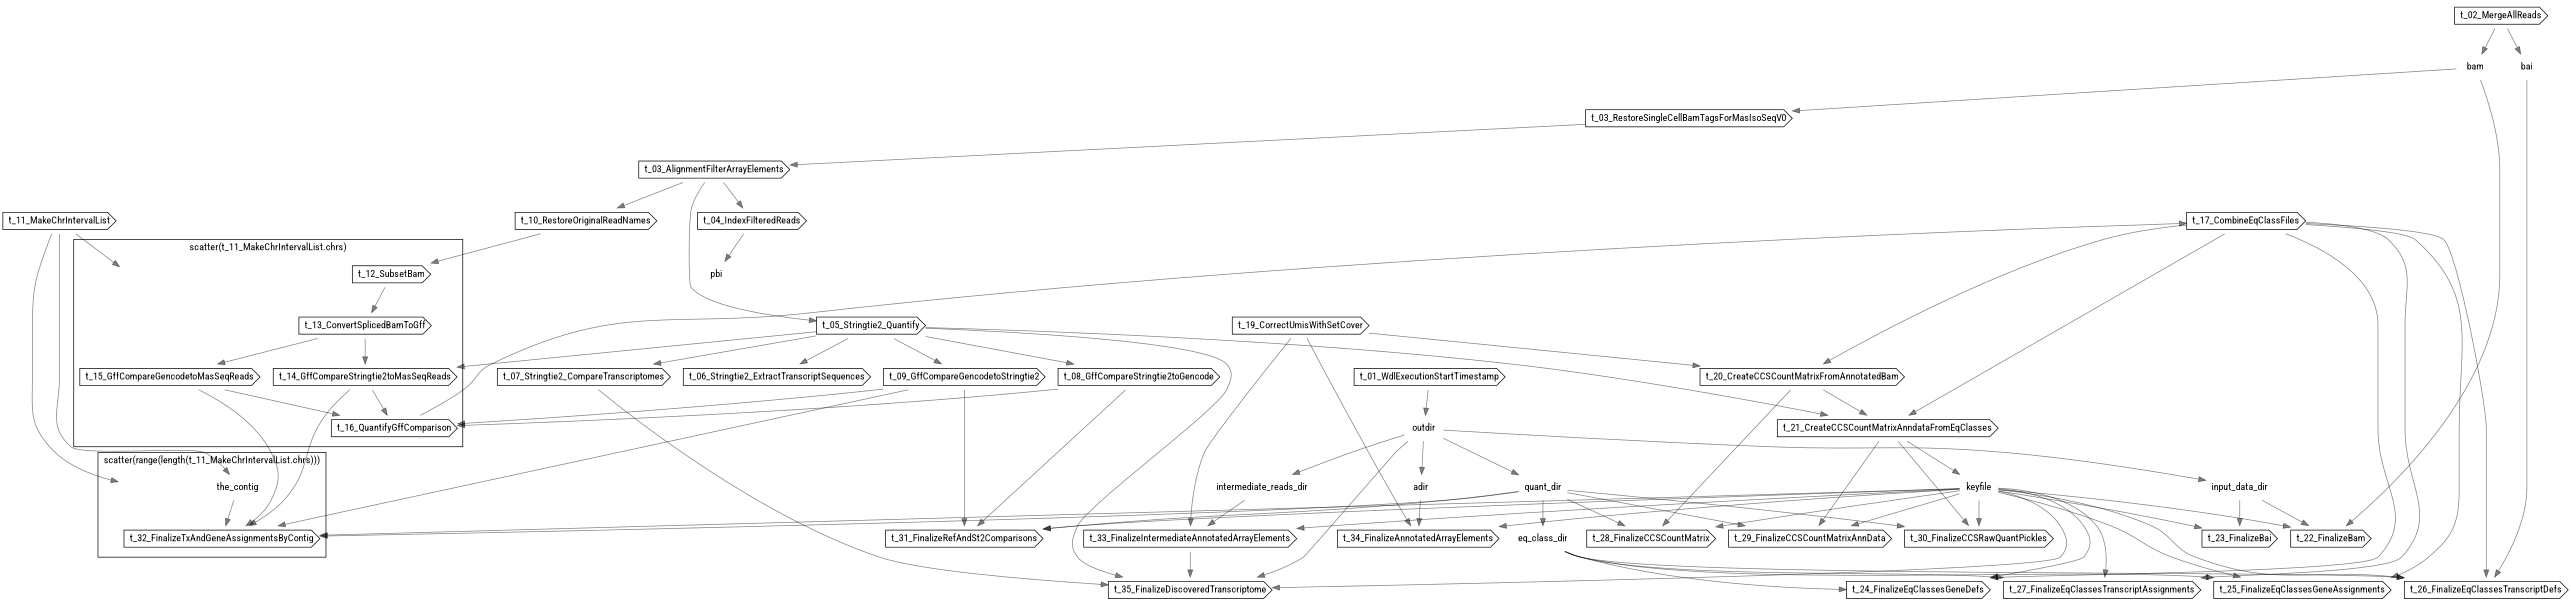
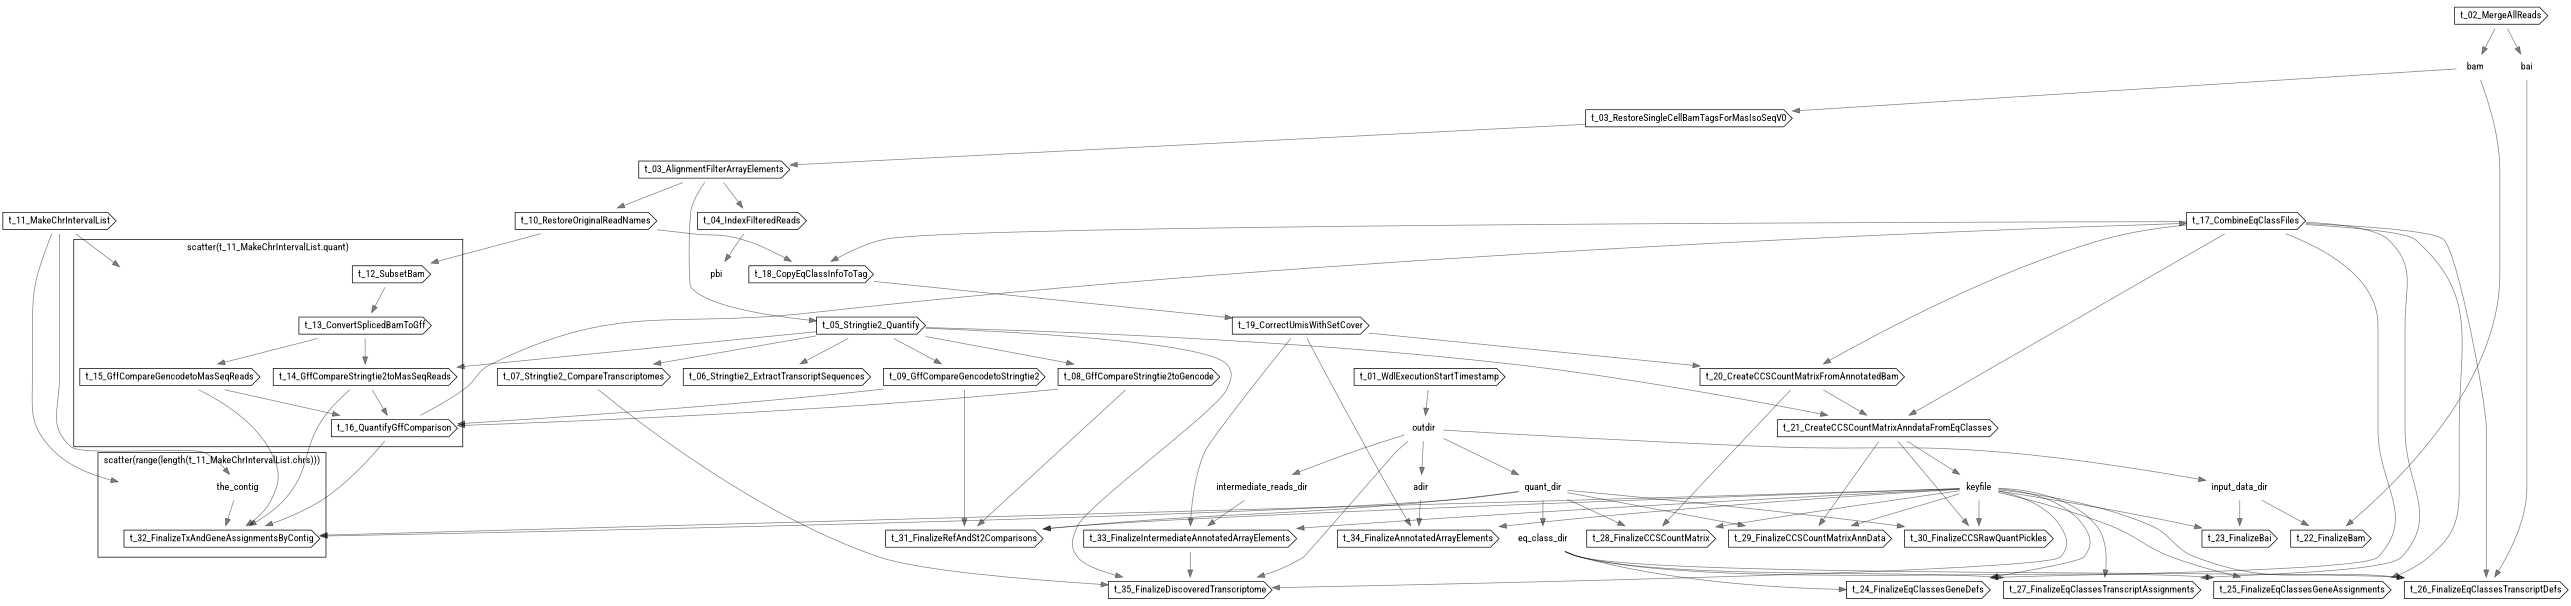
cluster "scatter(t_11_MakeChrIntervalList.chrs)": label "scatter(t_11_MakeChrIntervalList.chrs)" -> "scatter(t_11_MakeChrIntervalList.quant)"
node "t_18_CopyEqClassInfoToTag": added
edge "t_09_GffCompareGencodetoStringtie2" -> "t_32_FinalizeTxAndGeneAssignmentsByContig": now "t_16_QuantifyGffComparison" -> "t_32_FinalizeTxAndGeneAssignmentsByContig"
edge "keyfile" -> "t_22_FinalizeBam": removed
